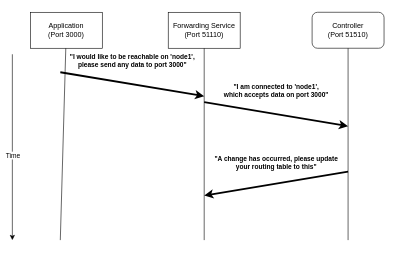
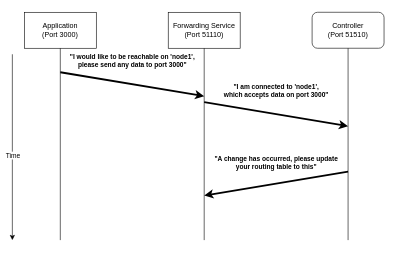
node "Application (Port 3000)": moved (66, 30) -> (60, 30)
